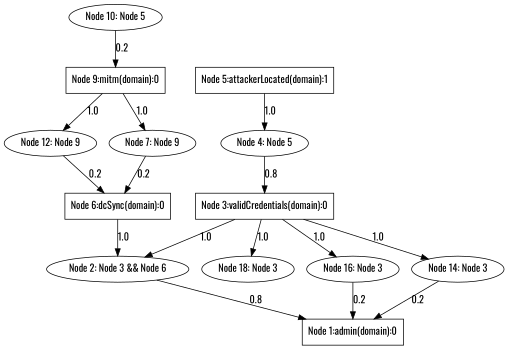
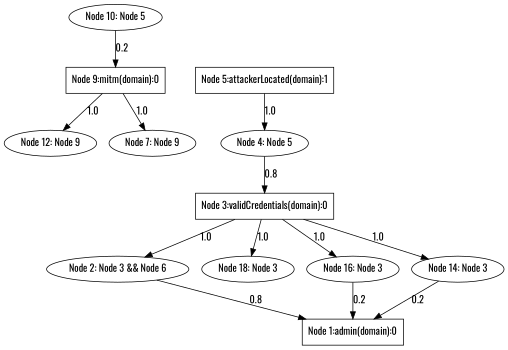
node "Node 6:dcSync(domain):0": removed
